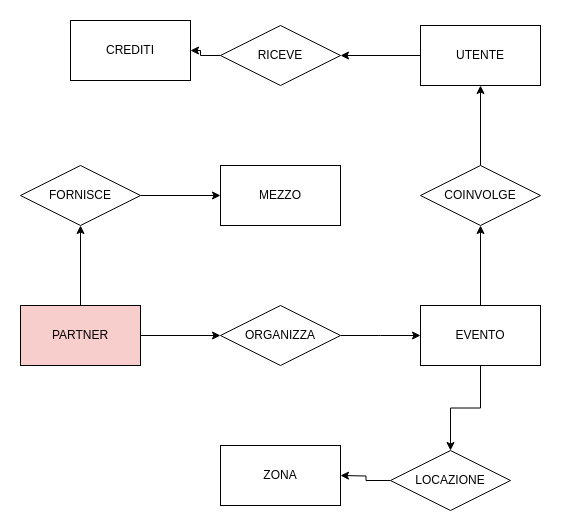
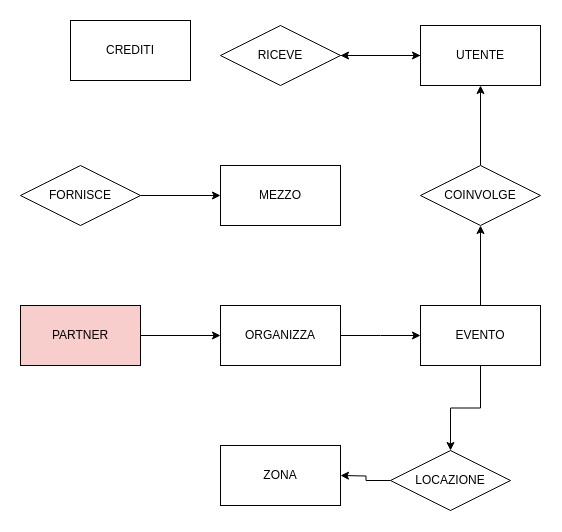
edge "RICEVE" -> "CREDITI": now "RICEVE" -> "UTENTE"
edge "PARTNER" -> "FORNISCE": removed
node "ORGANIZZA": shape diamond -> rectangle
